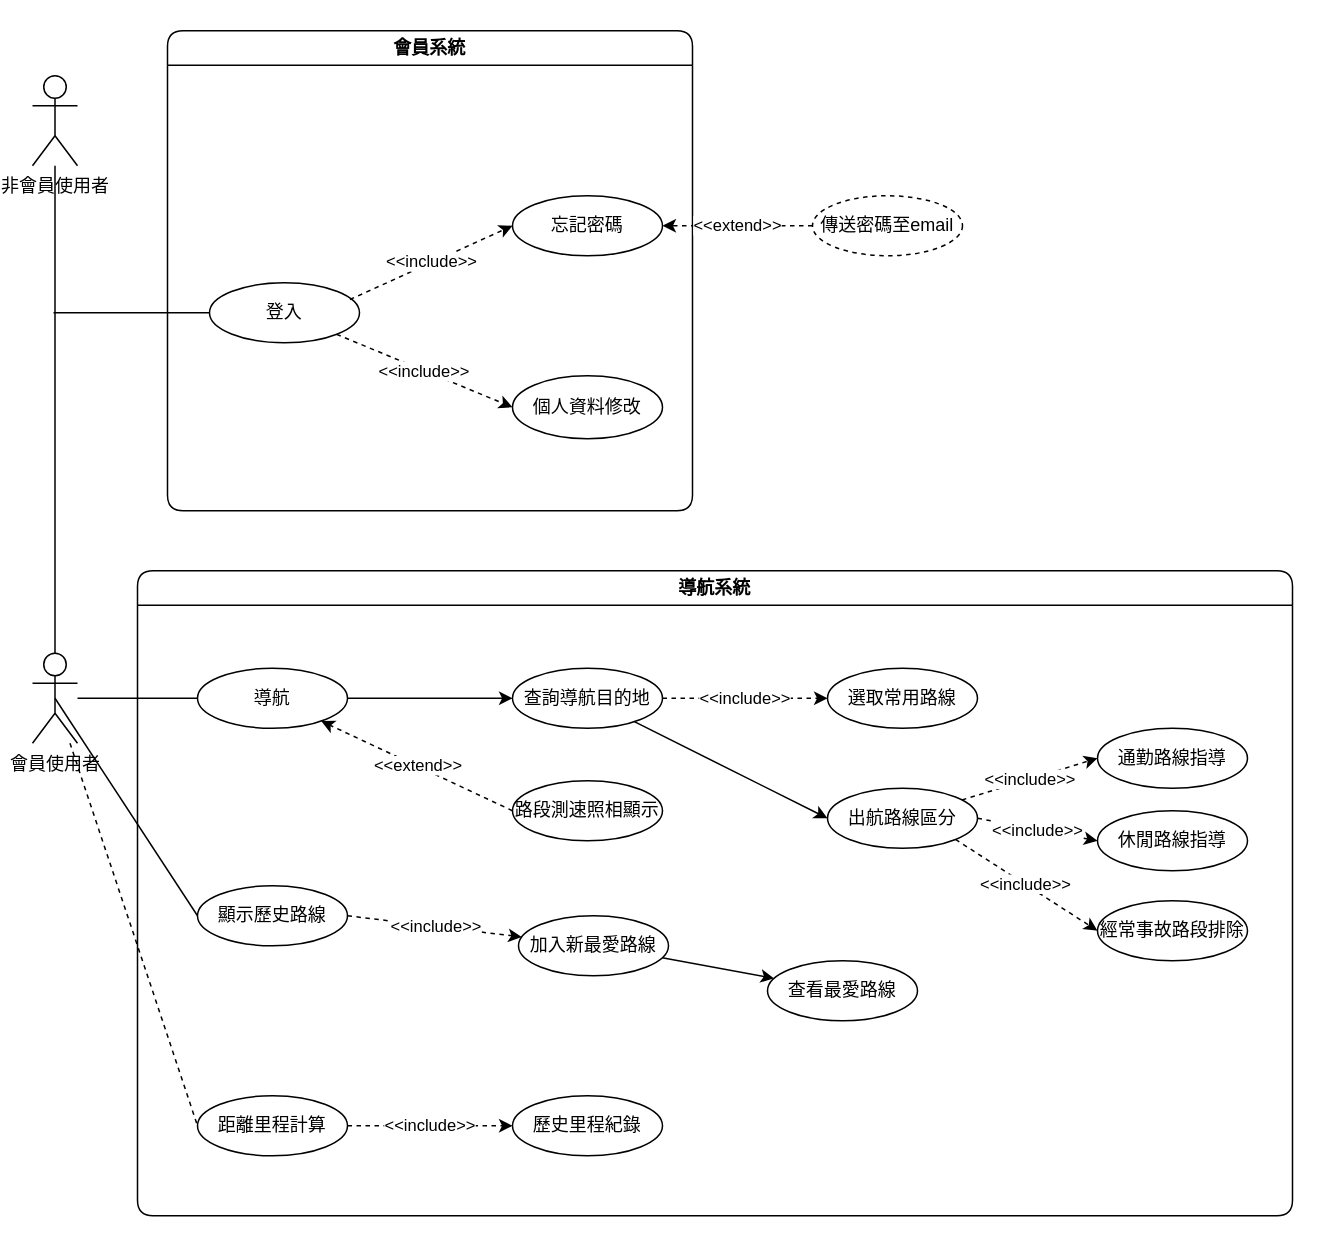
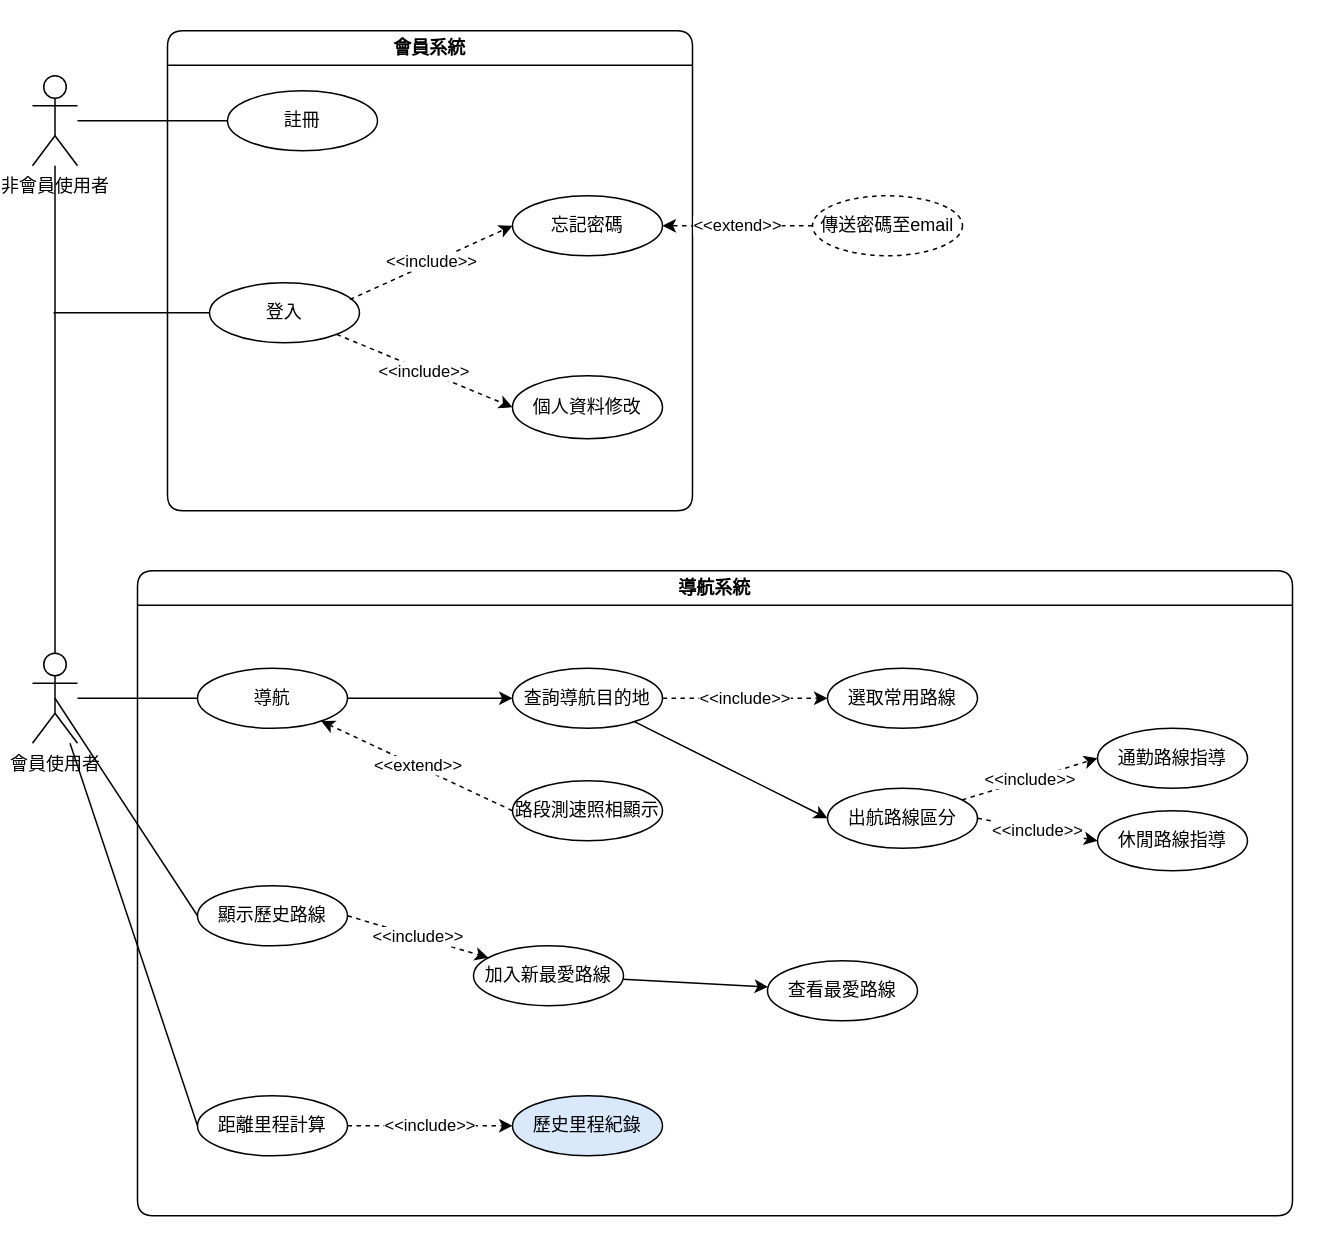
edge "非會員使用者" -- "註冊": added
node "註冊": added
edge "會員使用者" -- "距離里程計算": style dashed -> solid
edge "出航路線區分" -> "經常事故路段排除": removed, label "<<include>>"
node "經常事故路段排除": removed
node "加入新最愛路線": moved (593, 946) -> (548, 976)
node "歷史里程紀錄": fillcolor #ffffff -> #dae8fc
